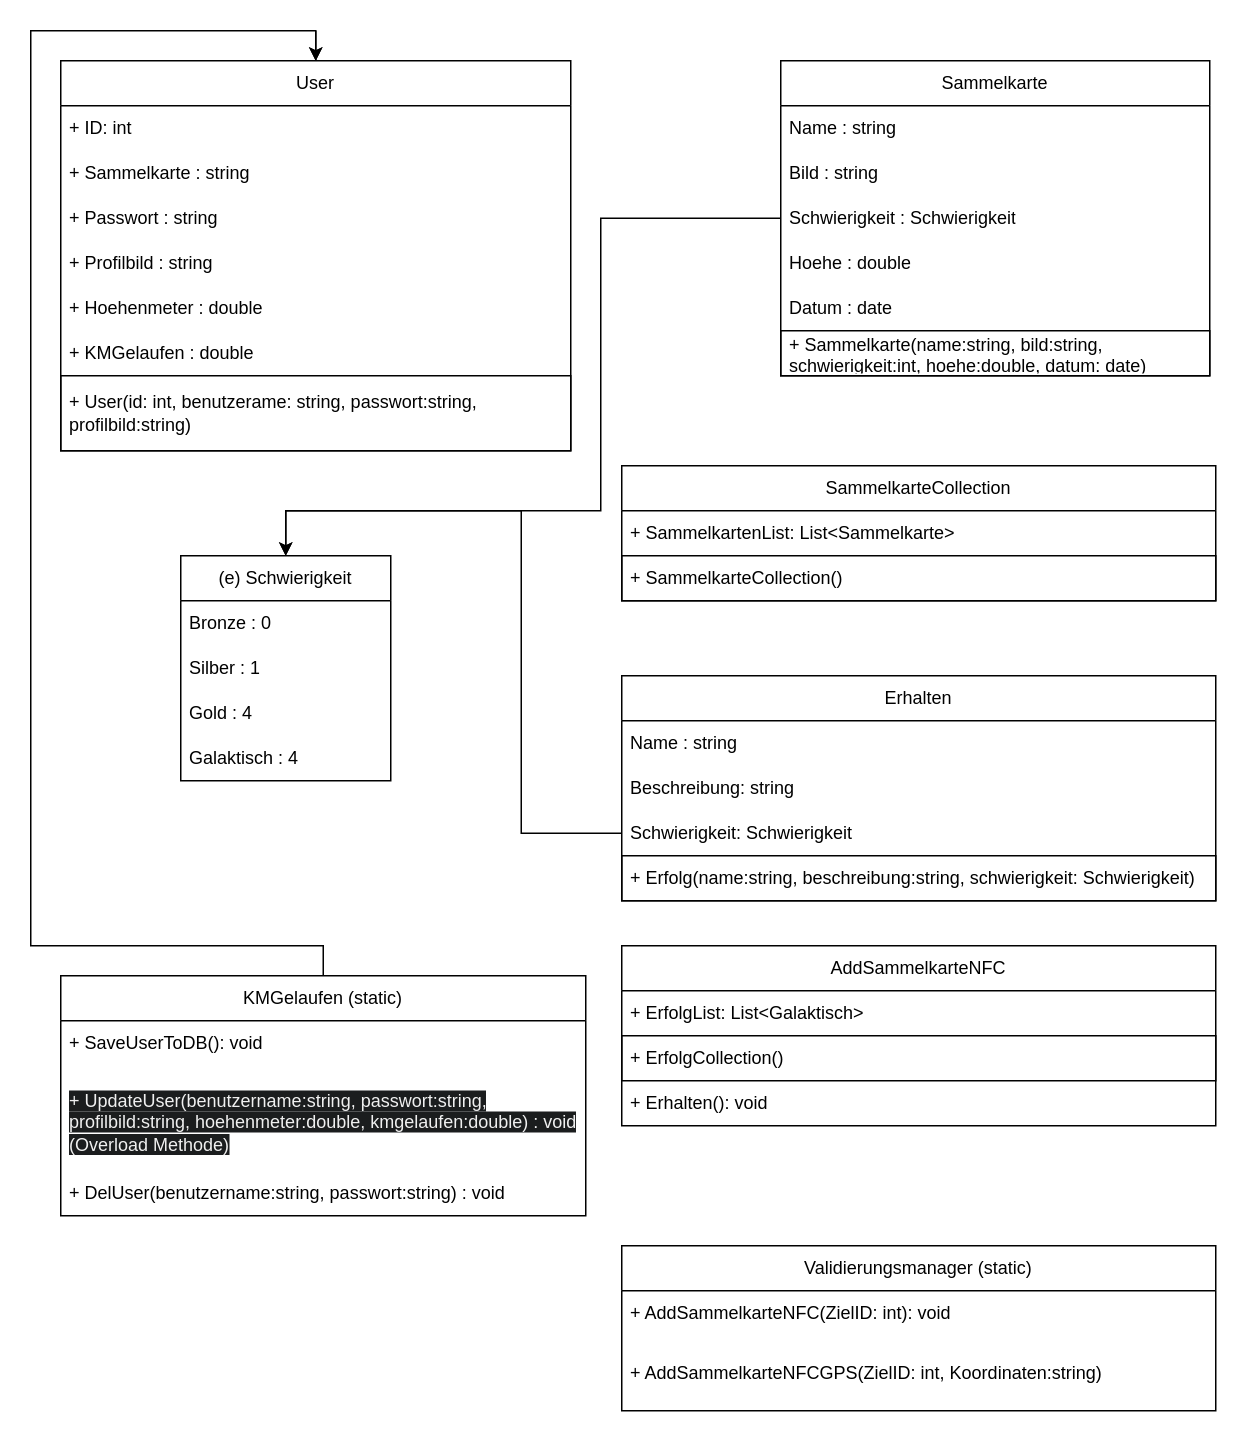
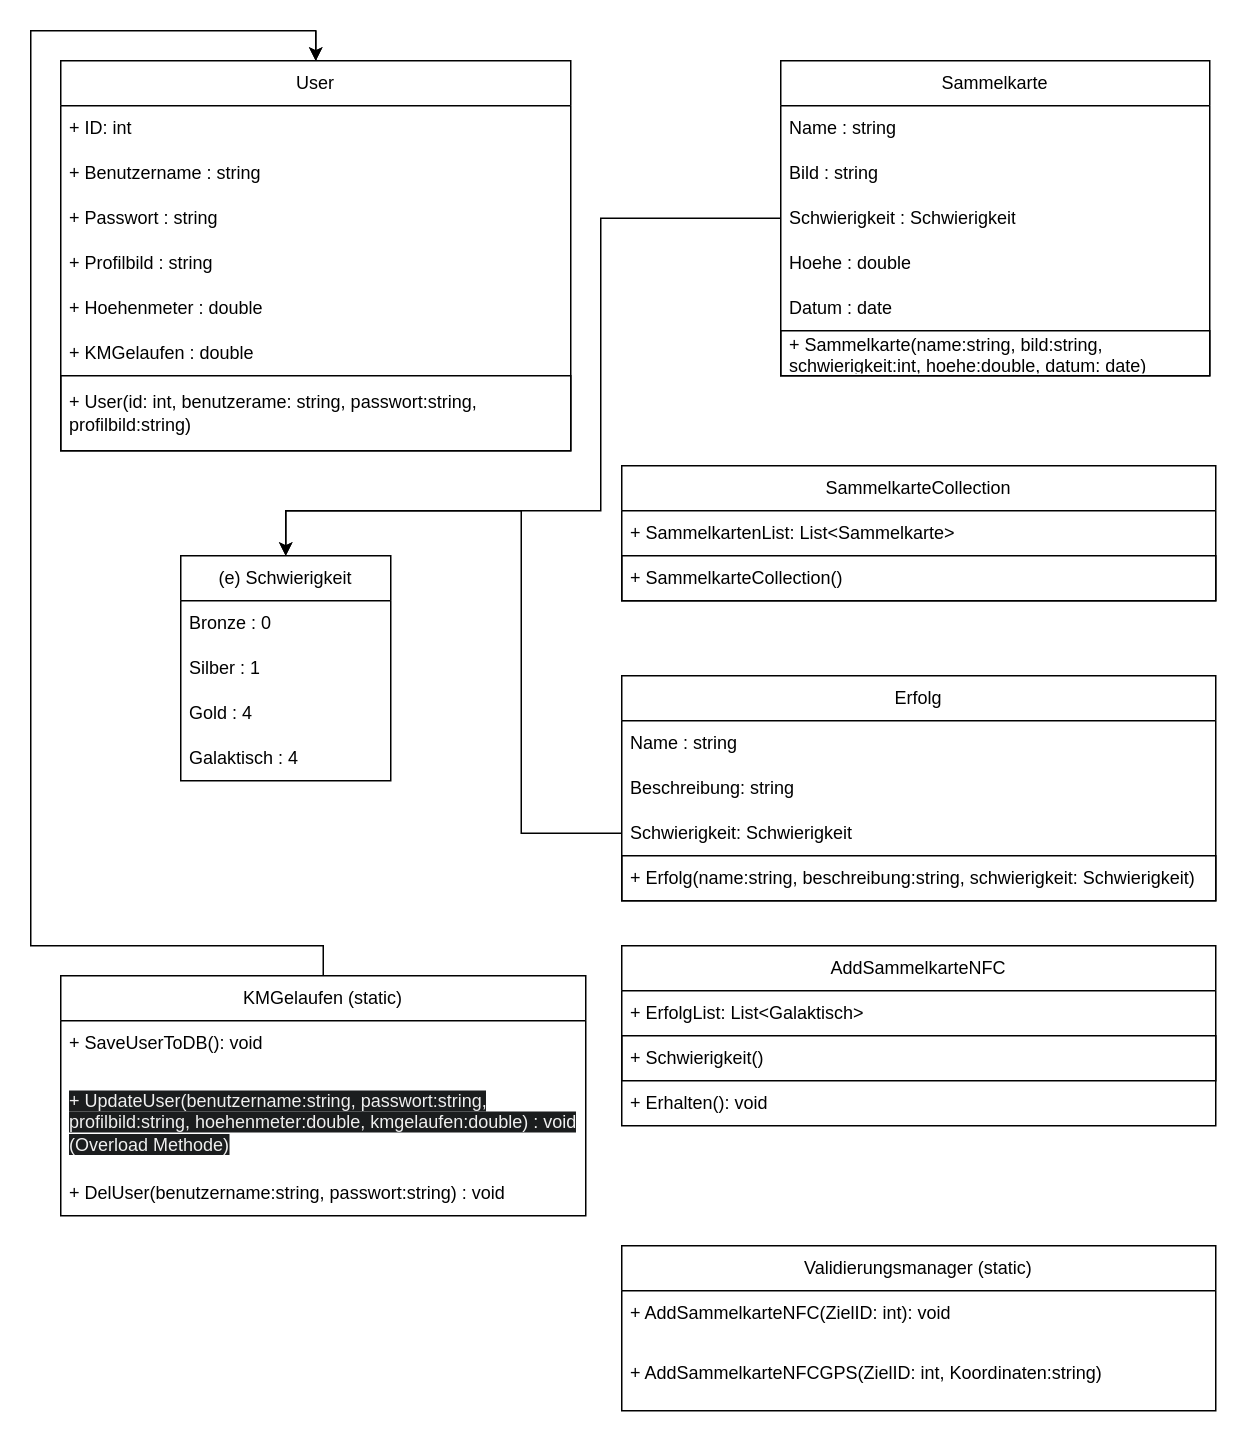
node "+ Sammelkarte : string": label "+ Sammelkarte : string" -> "+ Benutzername : string"
node "Erhalten": label "Erhalten" -> "Erfolg"
node "+ ErfolgCollection()": label "+ ErfolgCollection()" -> "+ Schwierigkeit()"
